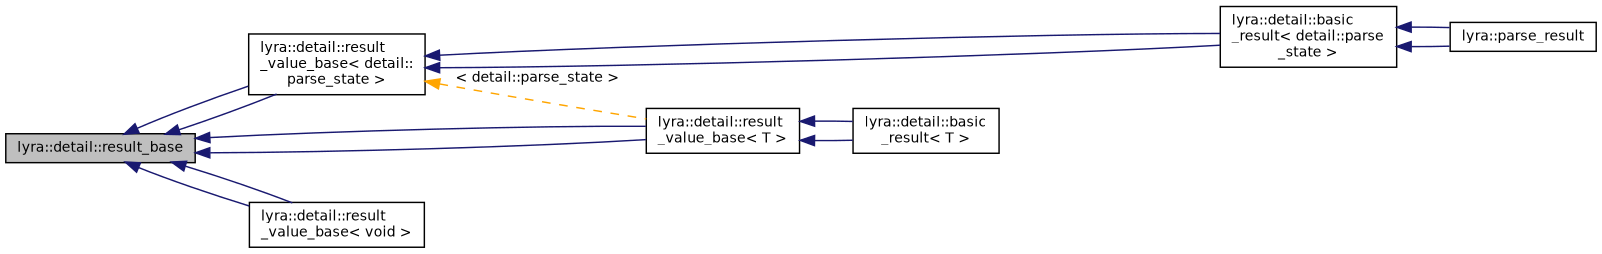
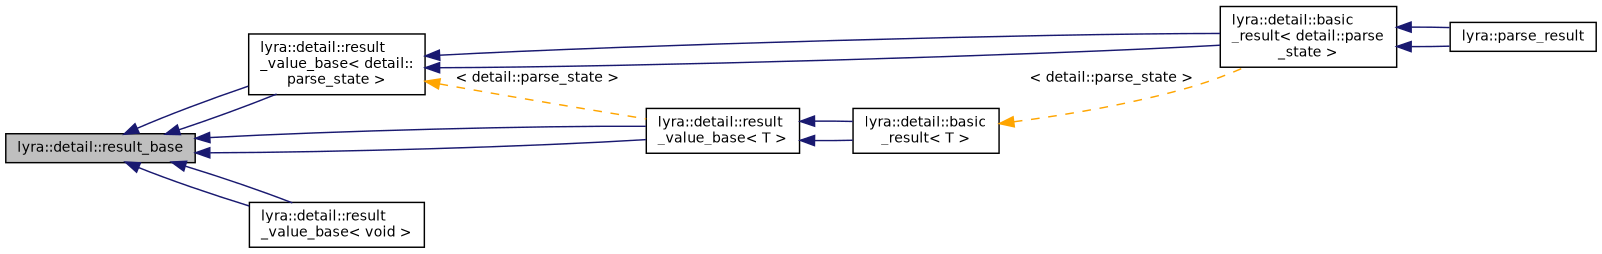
edge "lyra::detail::basic _result< detail::parse _state >" -> "lyra::detail::basic _result< T >": added, label "< detail::parse_state >"
